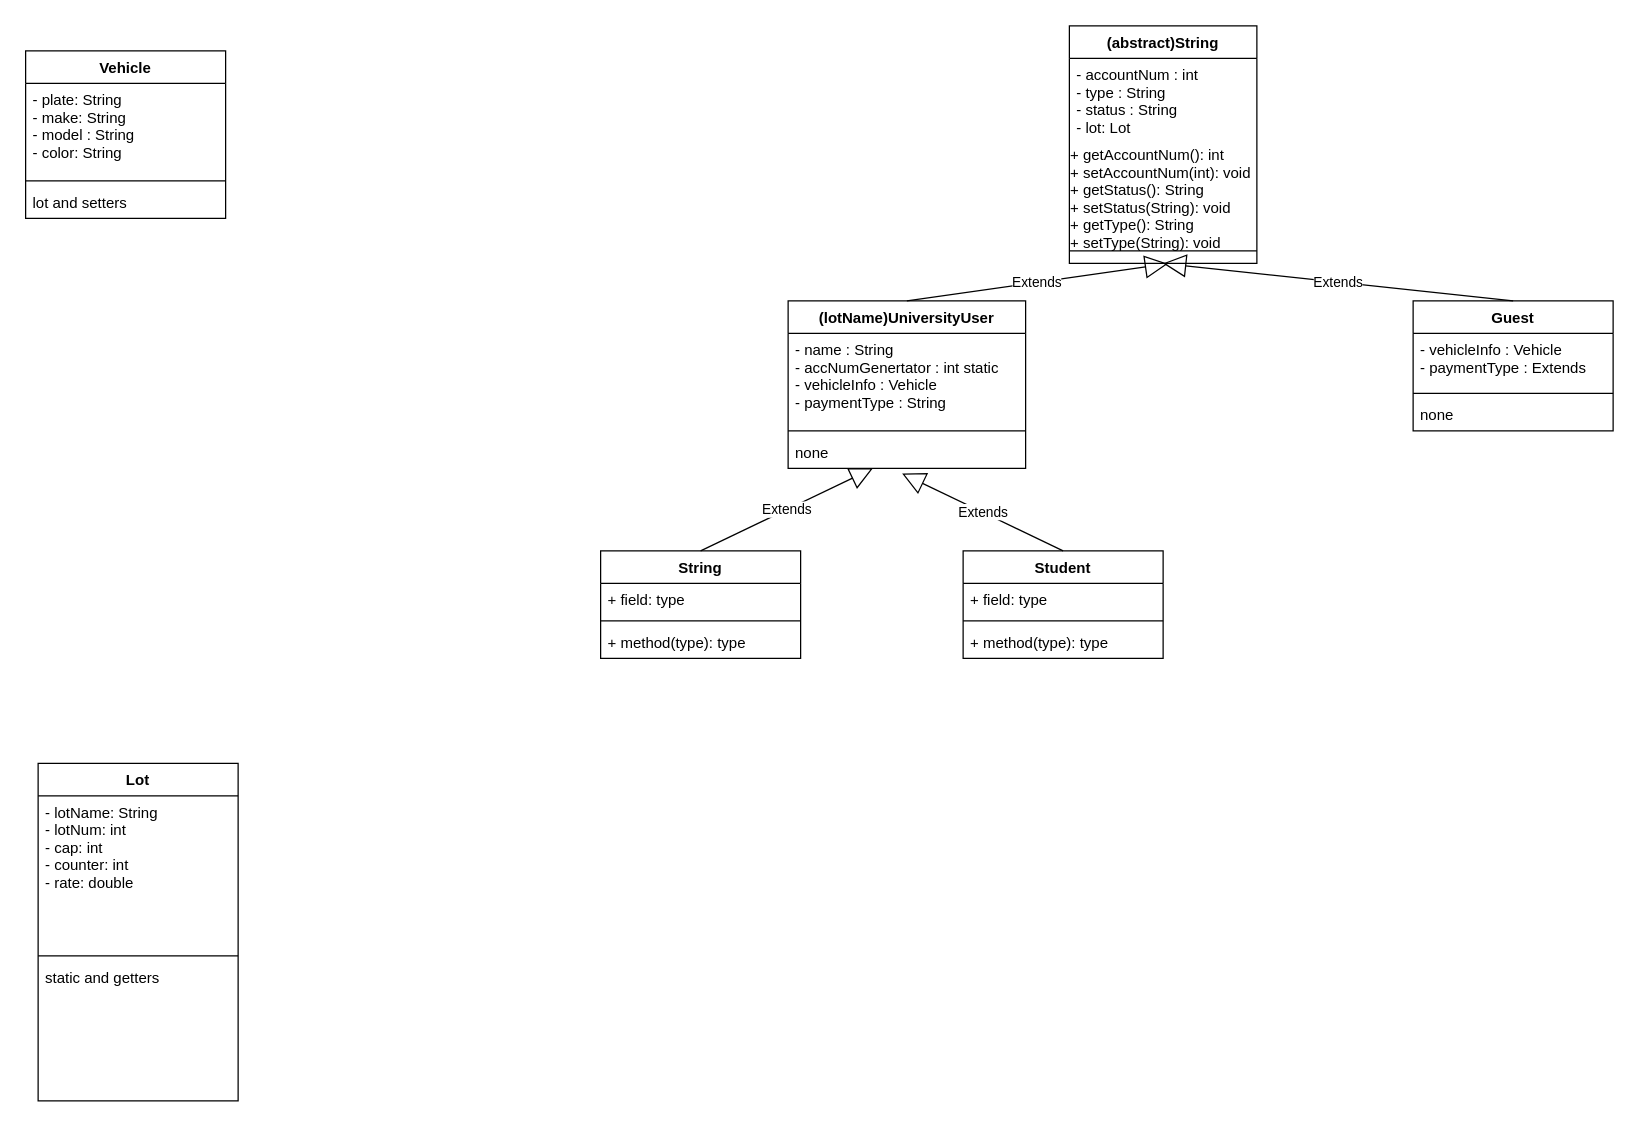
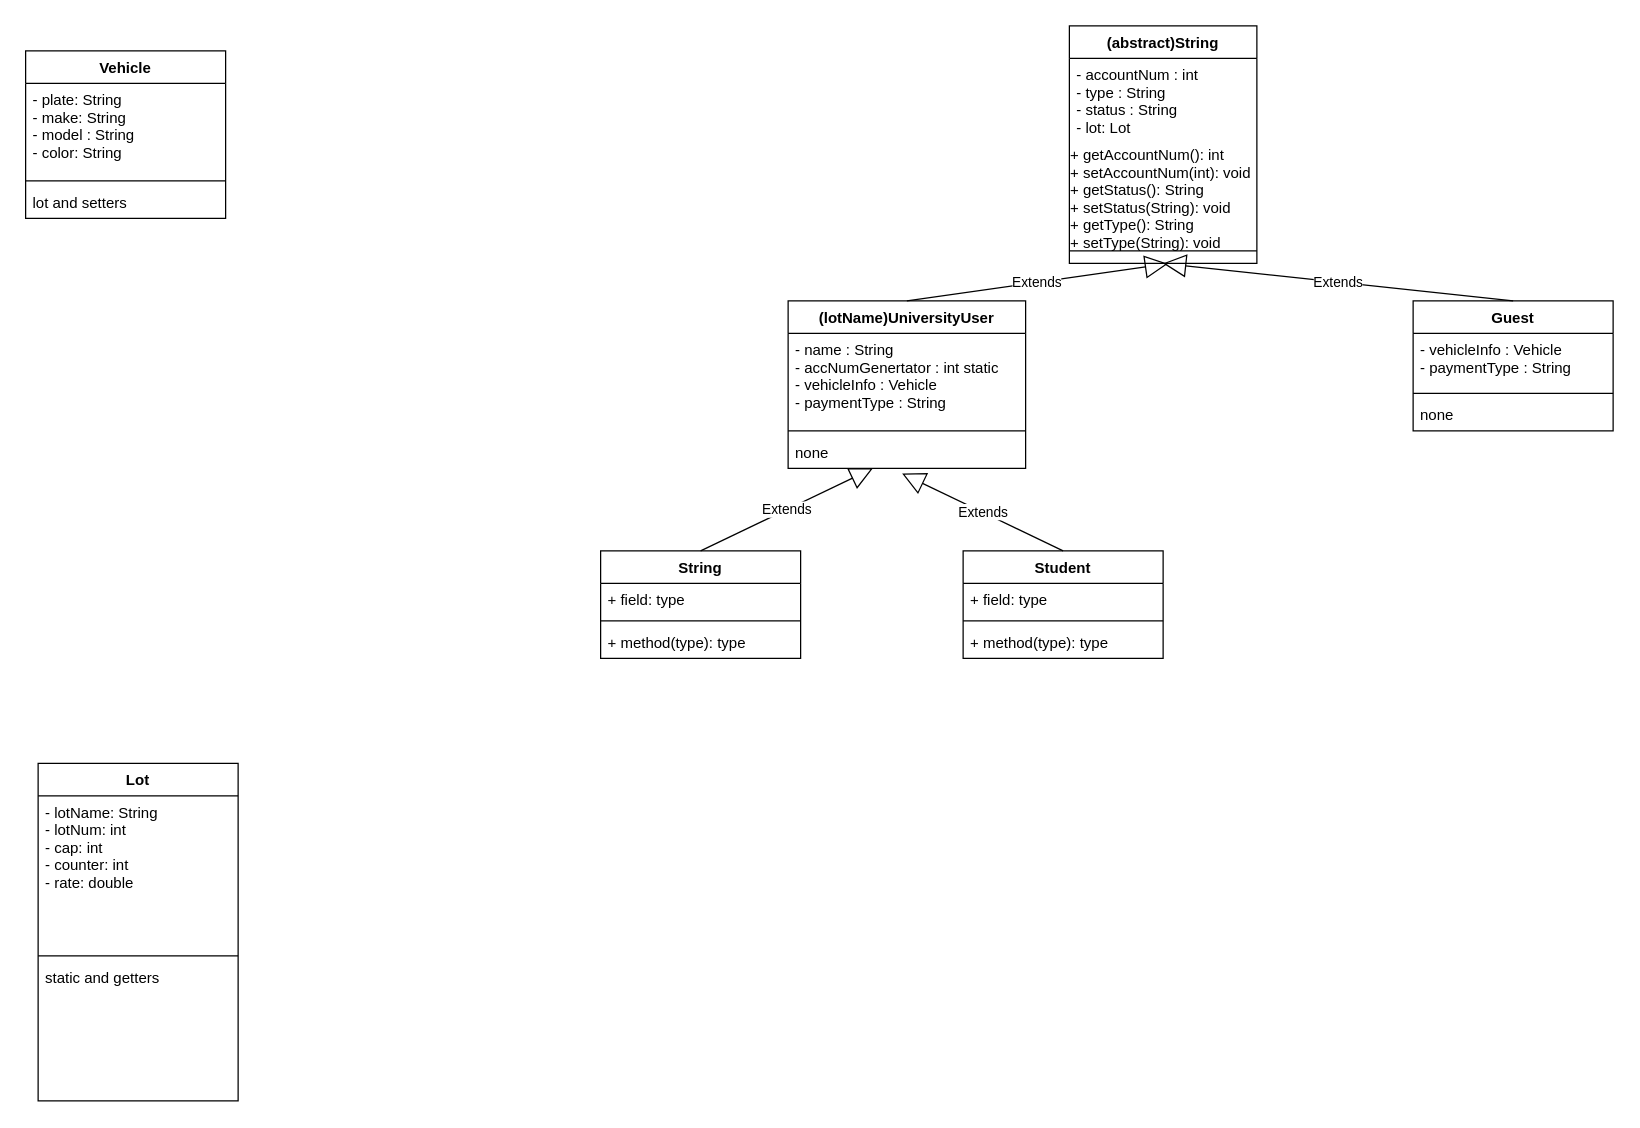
node "- vehicleInfo : Vehicle - paymentType : Extends": label "- vehicleInfo : Vehicle - paymentType : Extends" -> "- vehicleInfo : Vehicle - paymentType : String"
